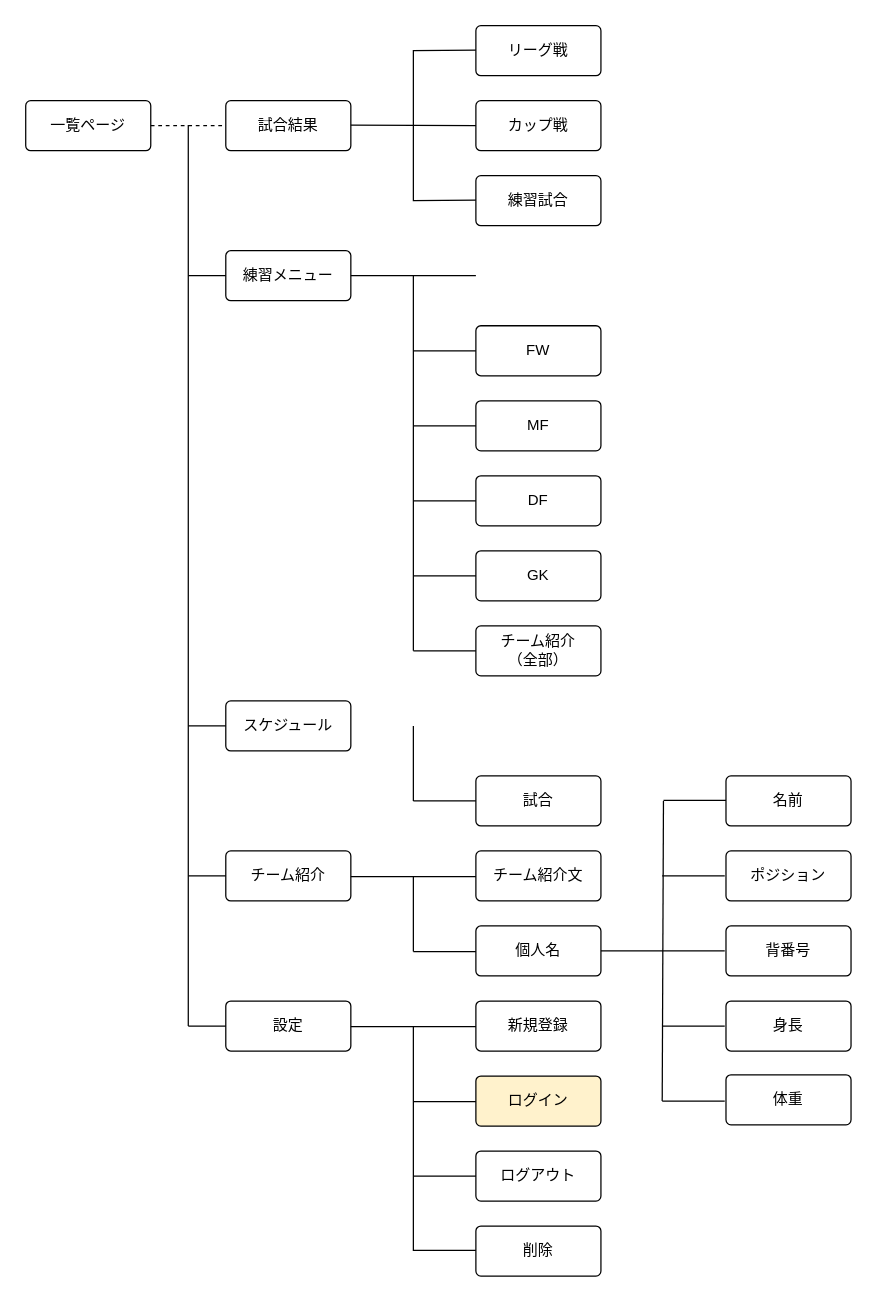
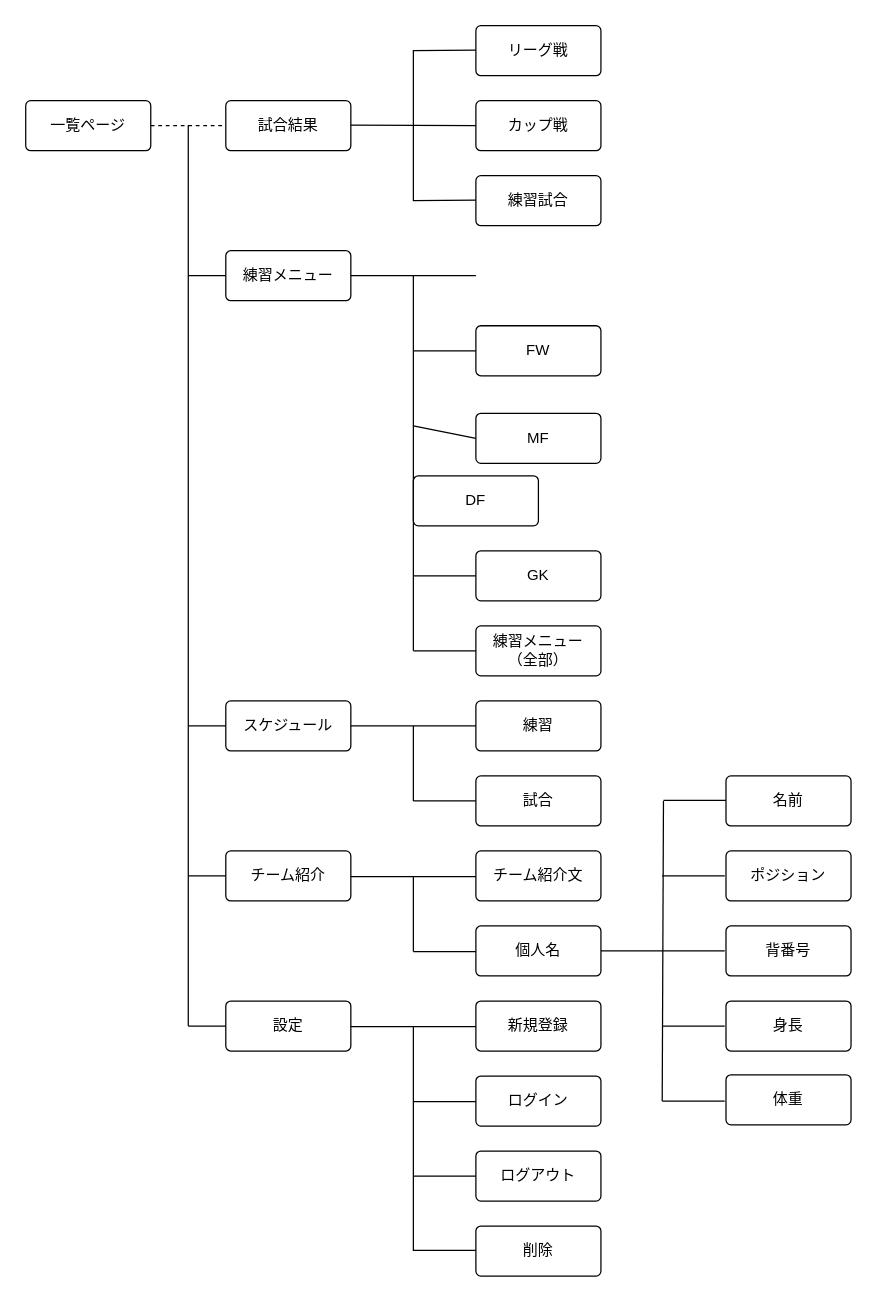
node "MF": moved (538, 426) -> (538, 438)
node "DF": moved (538, 501) -> (476, 501)
node "チーム紹介 （全部）": label "チーム紹介 （全部）" -> "練習メニュー （全部）"
edge "スケジュール" -- "練習": added
node "練習": added
node "ログイン": fillcolor #fff2cc -> #ffffff
